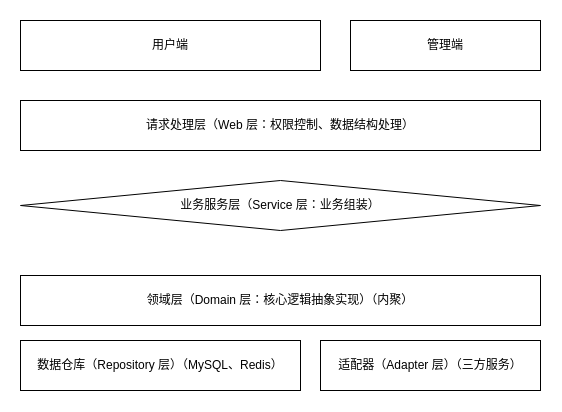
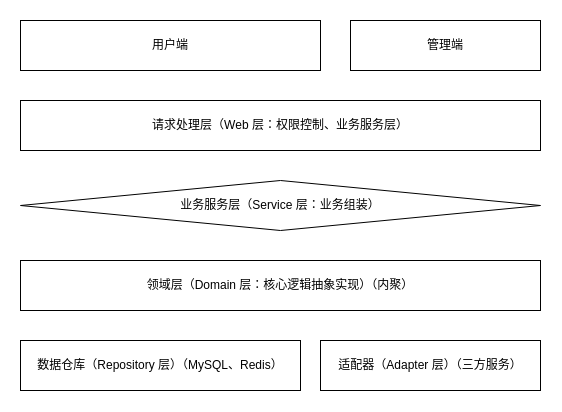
node "请求处理层（Web 层：权限控制、数据结构处理）": label "请求处理层（Web 层：权限控制、数据结构处理）" -> "请求处理层（Web 层：权限控制、业务服务层）"
node "领域层（Domain 层：核心逻辑抽象实现）（内聚）": moved (281, 301) -> (281, 286)
